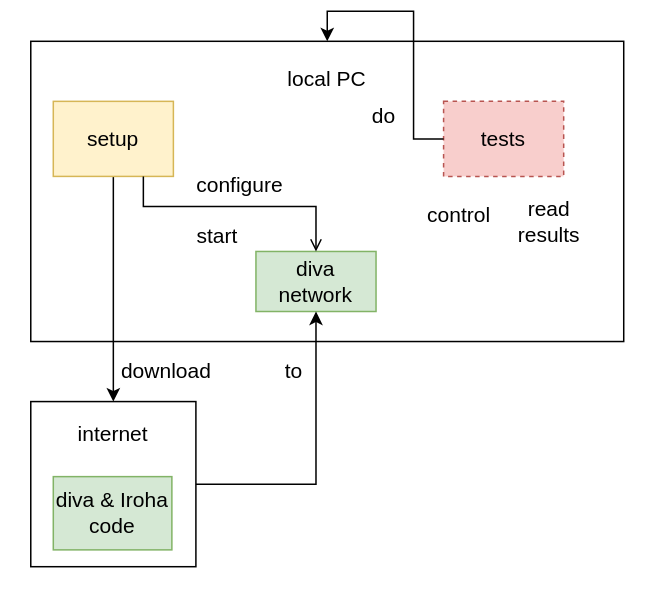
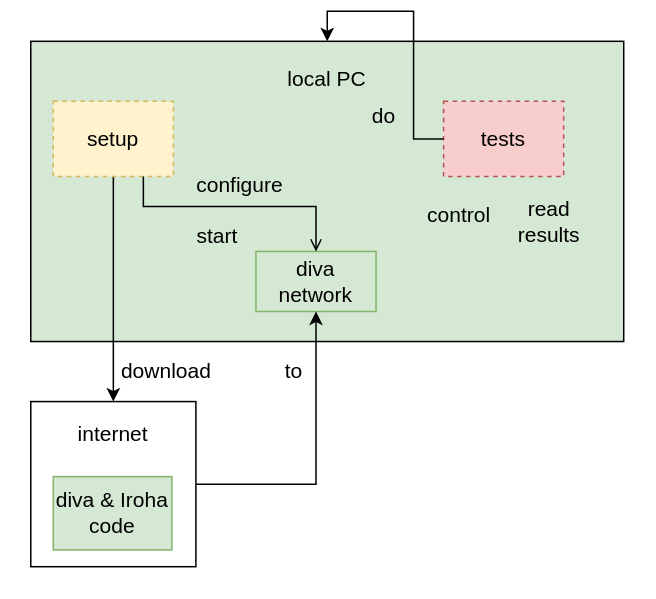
node "setup": style solid -> dashed
node "local PC": fillcolor #ffffff -> #d5e8d4
